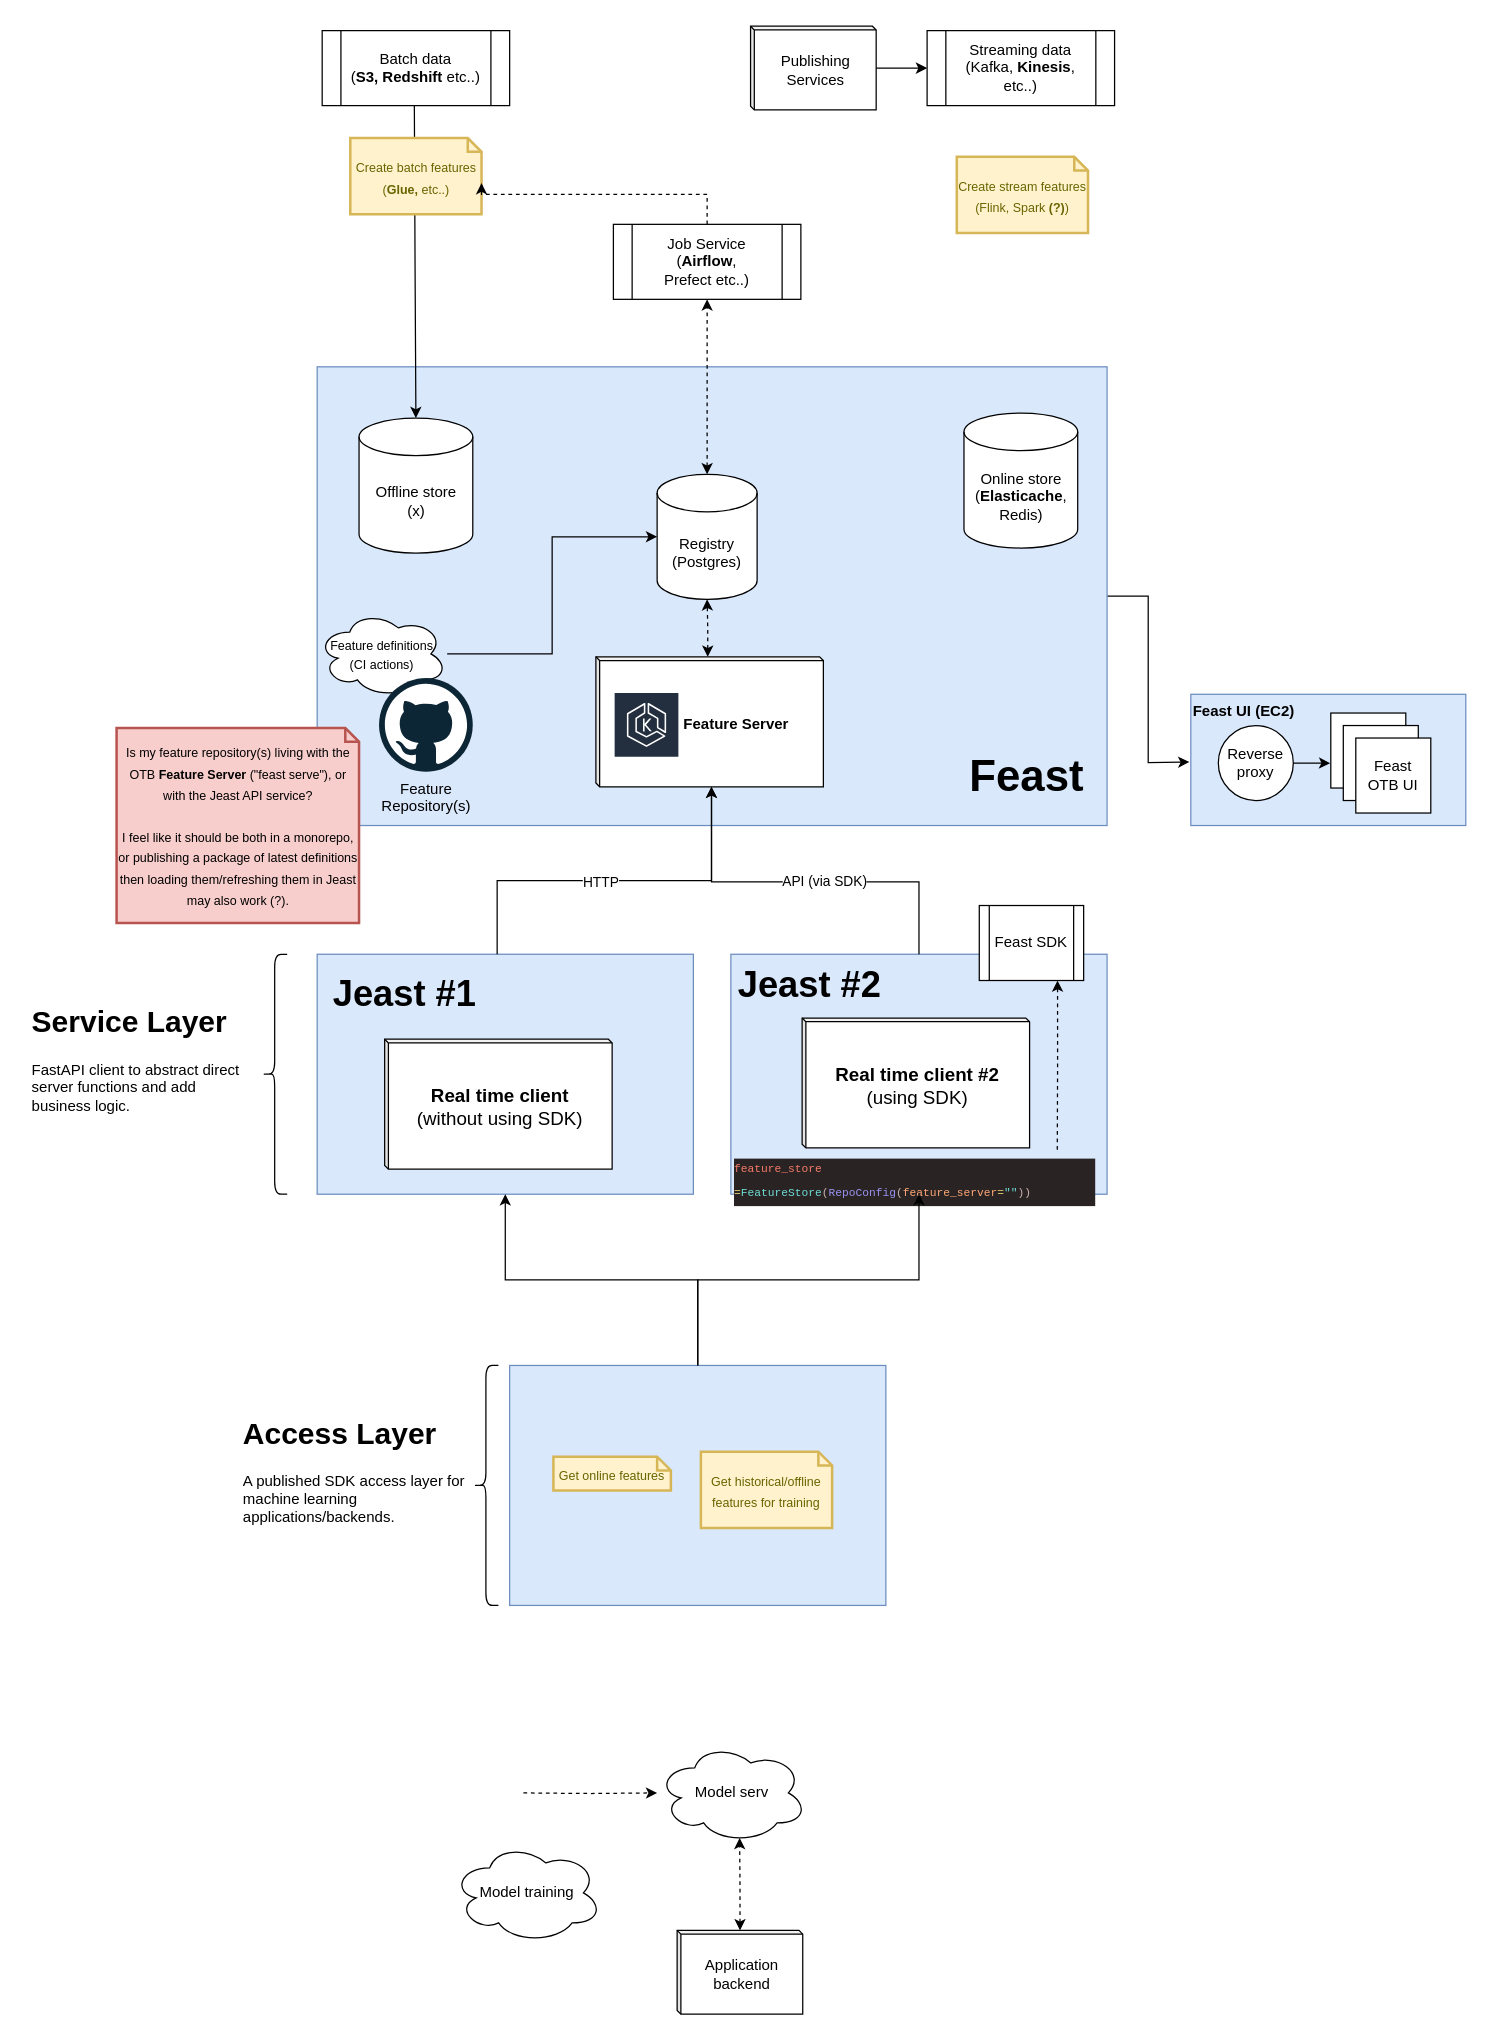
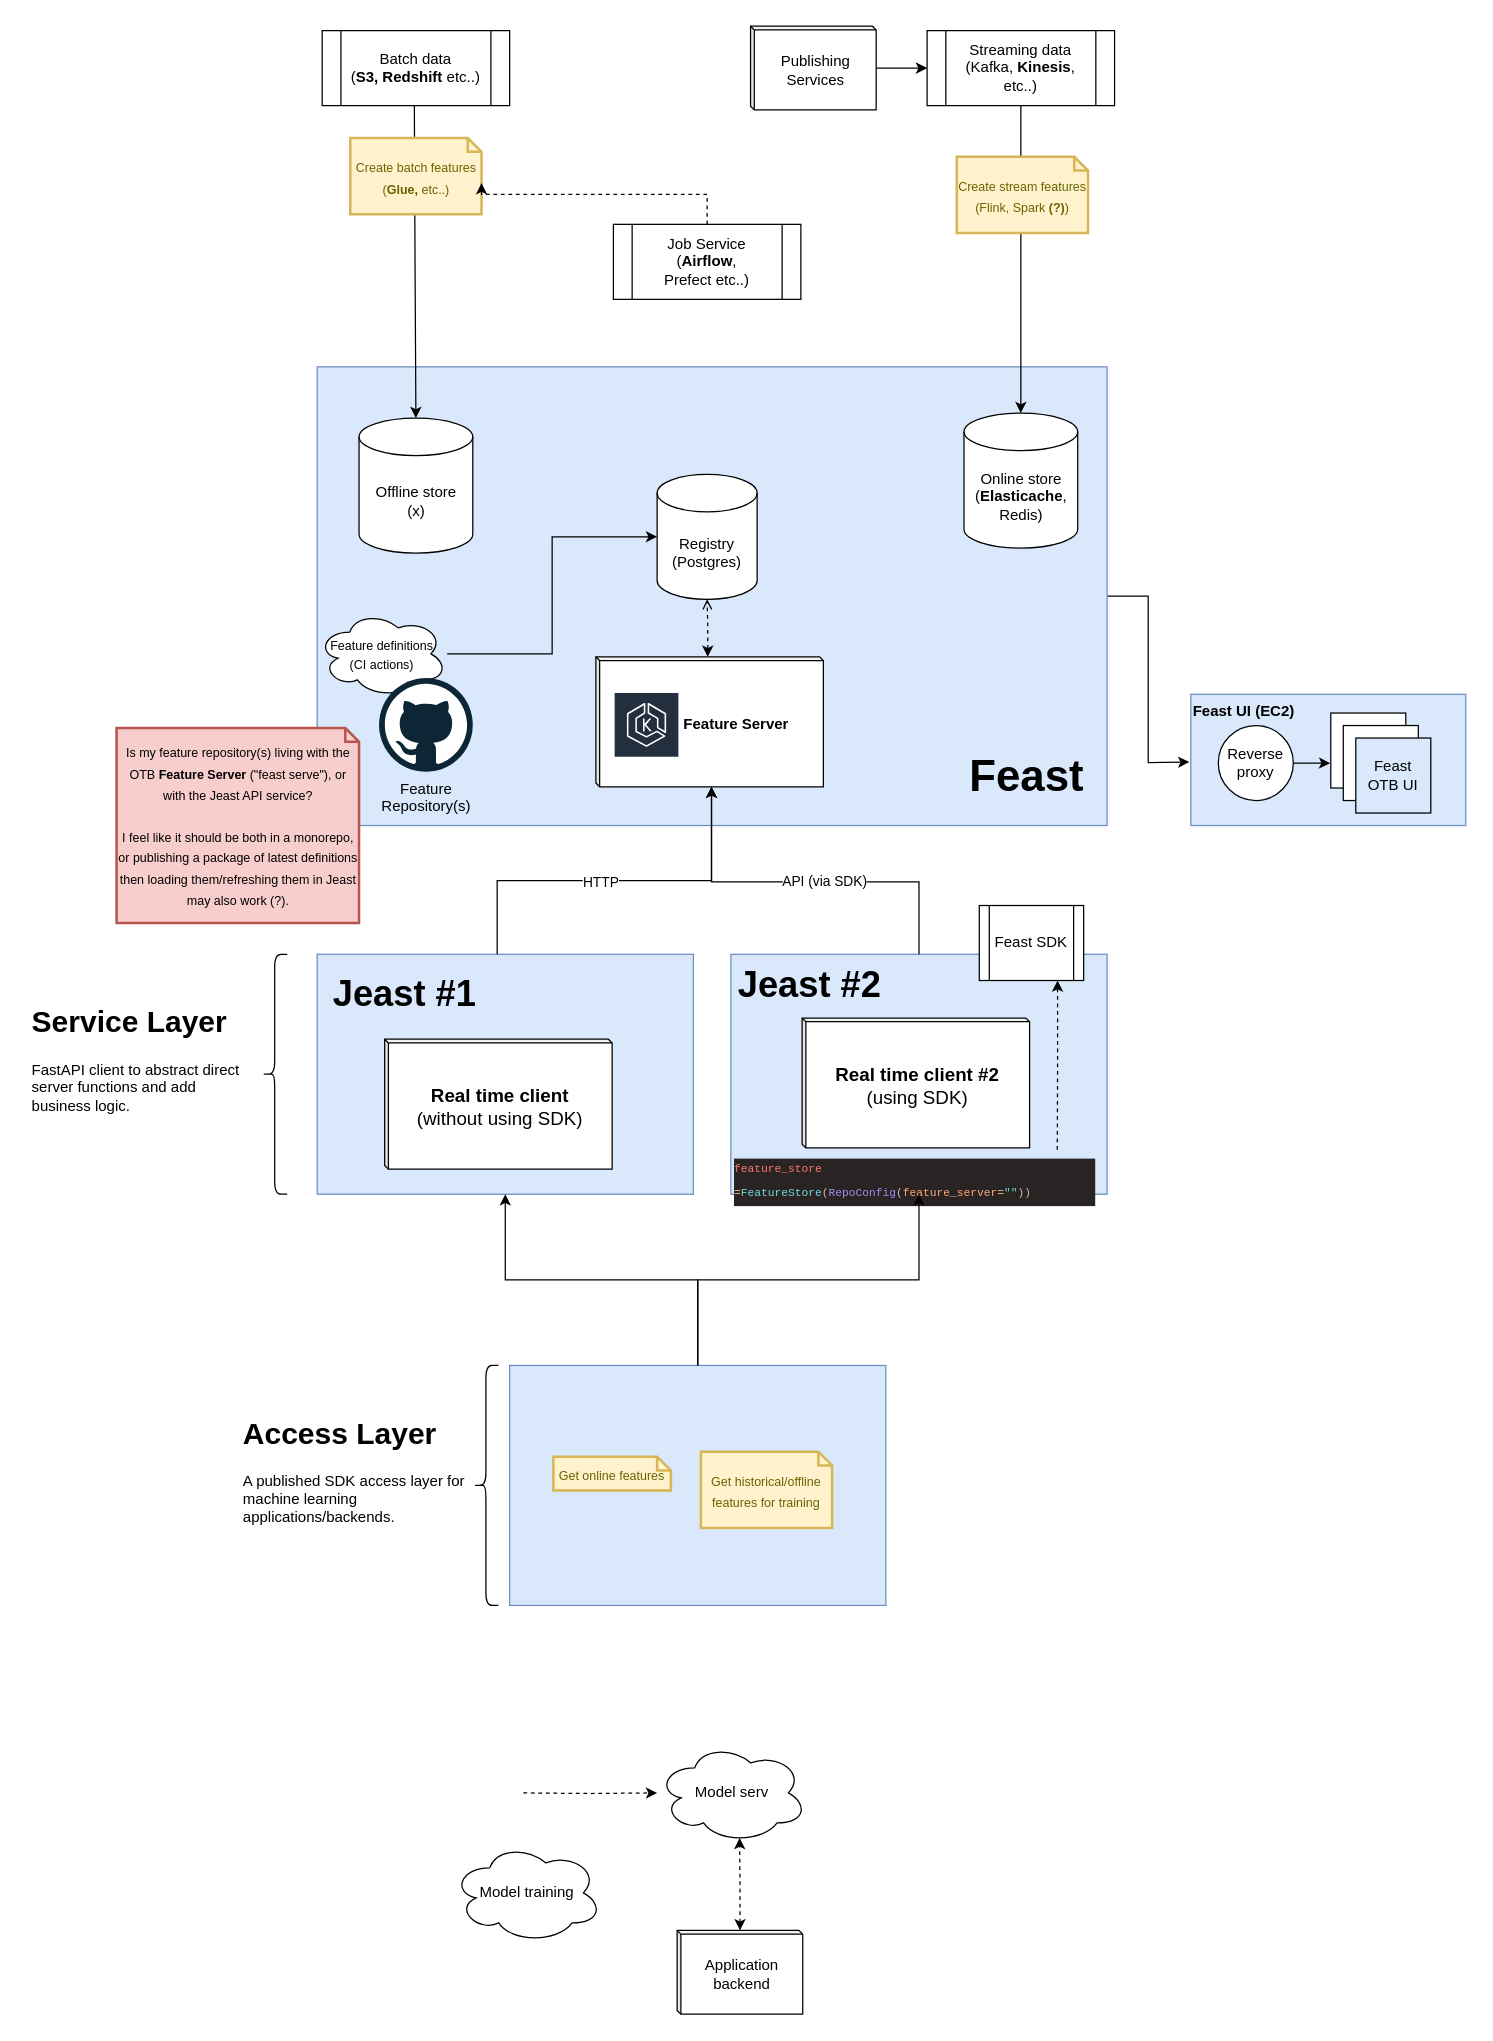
edge "Streaming data (Kafka, Kinesis, etc..)" -> "Online store(Elasticache, Redis)": added
edge "Job Service (Airflow, Prefect etc..)" -- "Registry (Postgres)": removed
edge "Registry (Postgres)" -- "Feature Server": arrowhead classic -> open
node "Feast OTB UI": fillcolor #ffffff -> #dae8fc
